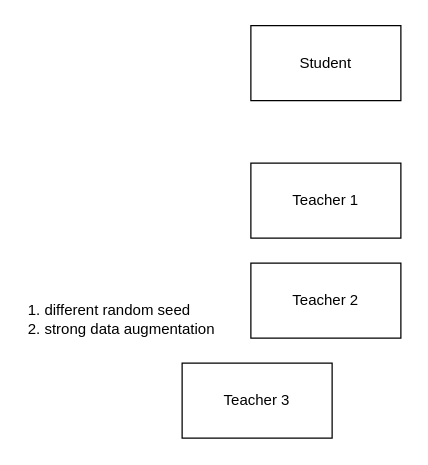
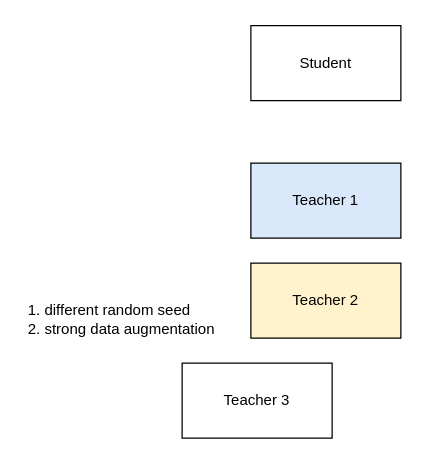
node "Teacher 1": fillcolor #ffffff -> #dae8fc
node "Teacher 2": fillcolor #ffffff -> #fff2cc
